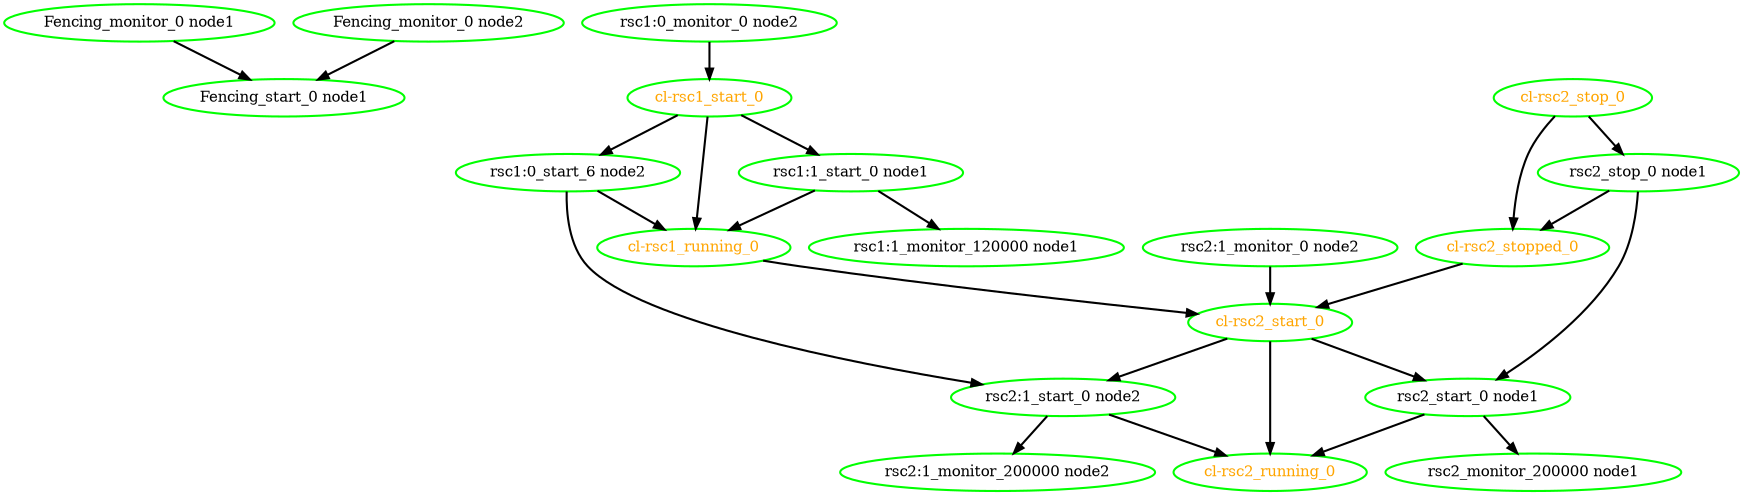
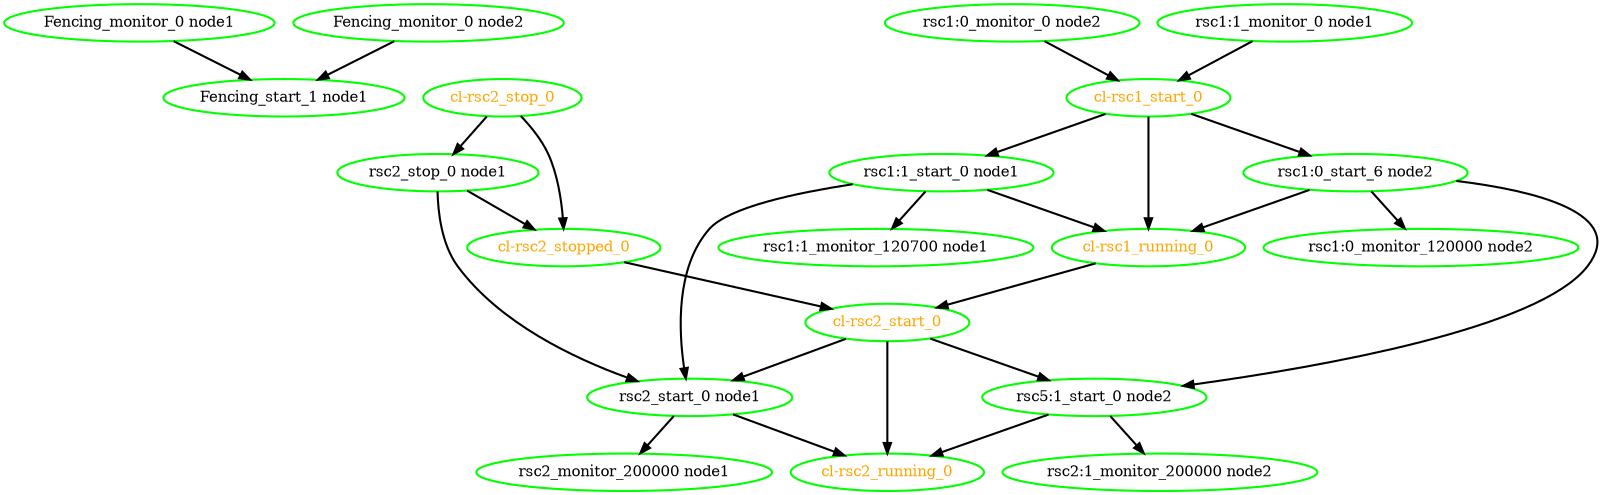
node "rsc1:1_monitor_0 node1": added
node "Fencing_start_0 node1": label "Fencing_start_0 node1" -> "Fencing_start_1 node1"
edge "rsc1:1_start_0 node1" -> "rsc2_start_0 node1": added
node "rsc1:1_monitor_120000 node1": label "rsc1:1_monitor_120000 node1" -> "rsc1:1_monitor_120700 node1"
node "rsc2:1_monitor_0 node2": removed
node "rsc1:0_monitor_120000 node2": added
node "rsc2:1_start_0 node2": label "rsc2:1_start_0 node2" -> "rsc5:1_start_0 node2"
